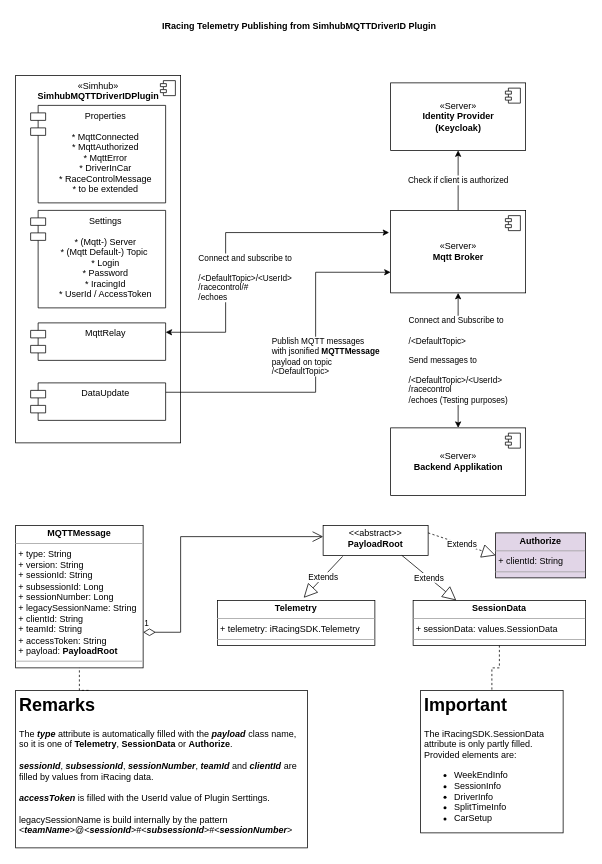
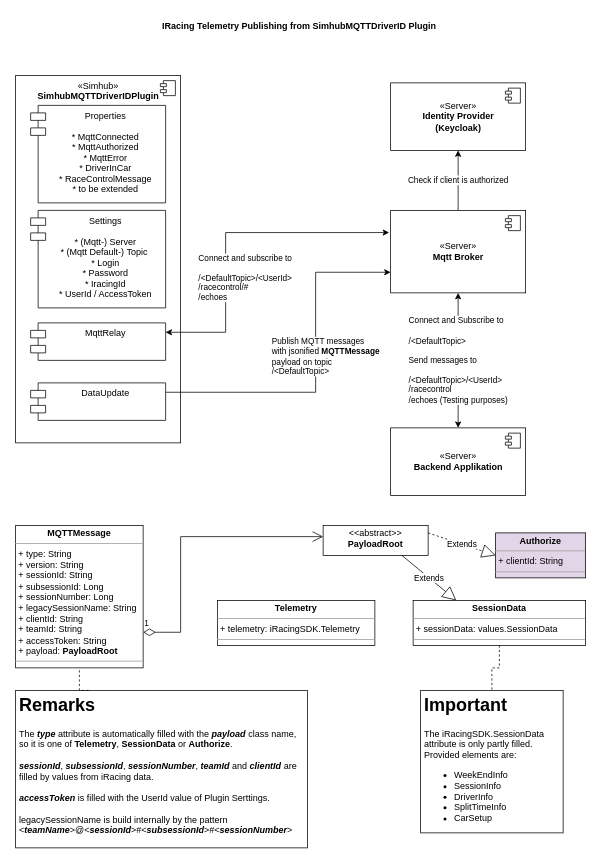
edge "<<abstract>> PayloadRoot" -> "Telemetry + telemetry: iRacingSDK.Telemetry": removed, label "Extends"
